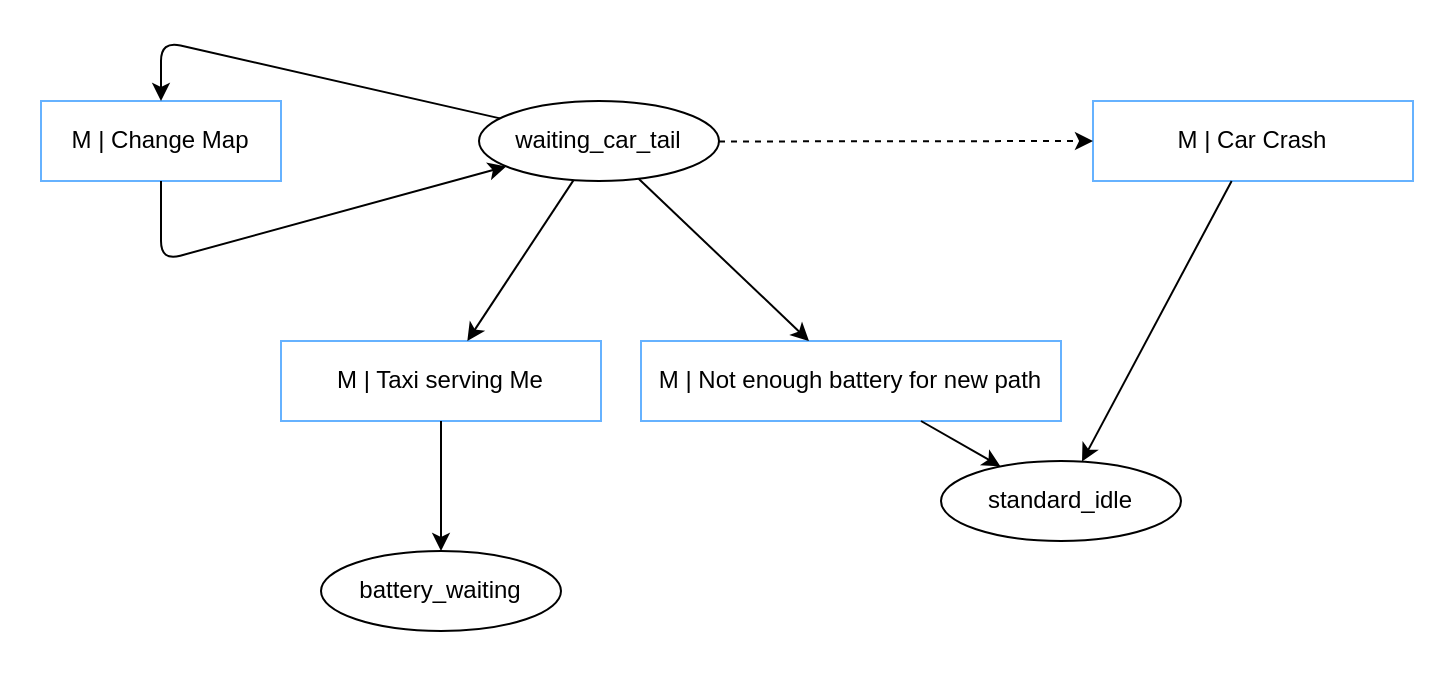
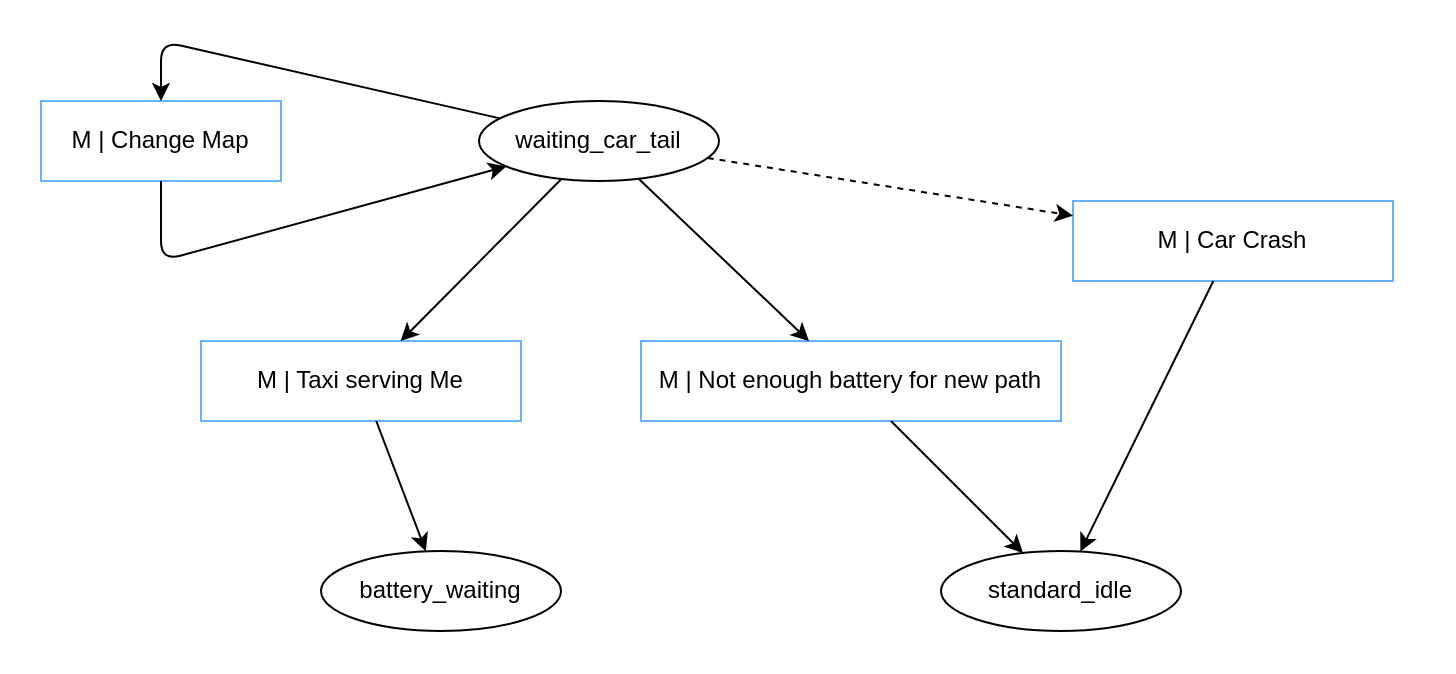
node "M | Car Crash": moved (1253, 141) -> (1233, 241)
node "M | Taxi serving Me": moved (441, 381) -> (361, 381)
node "standard_idle": moved (1061, 501) -> (1061, 591)
